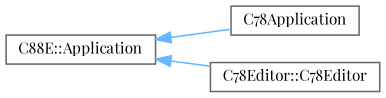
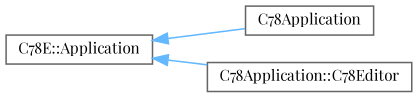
node "C88E::Application": label "C88E::Application" -> "C78E::Application"
node "C78Editor::C78Editor": label "C78Editor::C78Editor" -> "C78Application::C78Editor"
